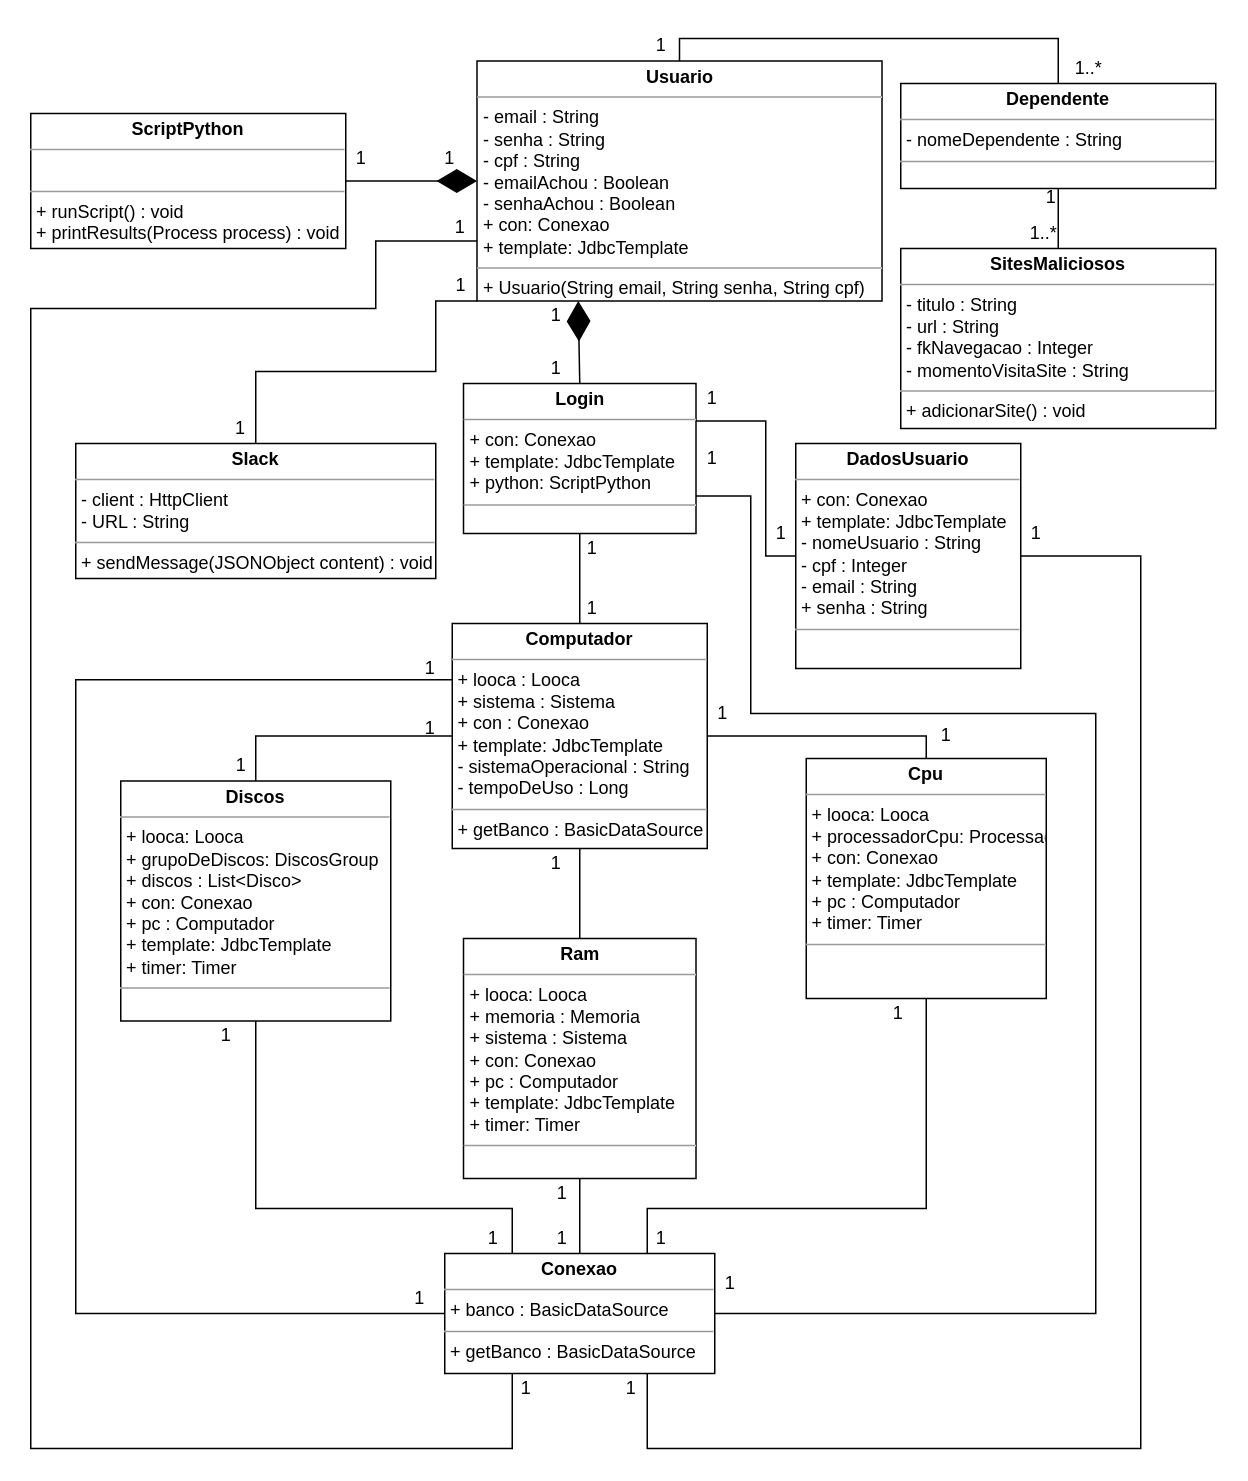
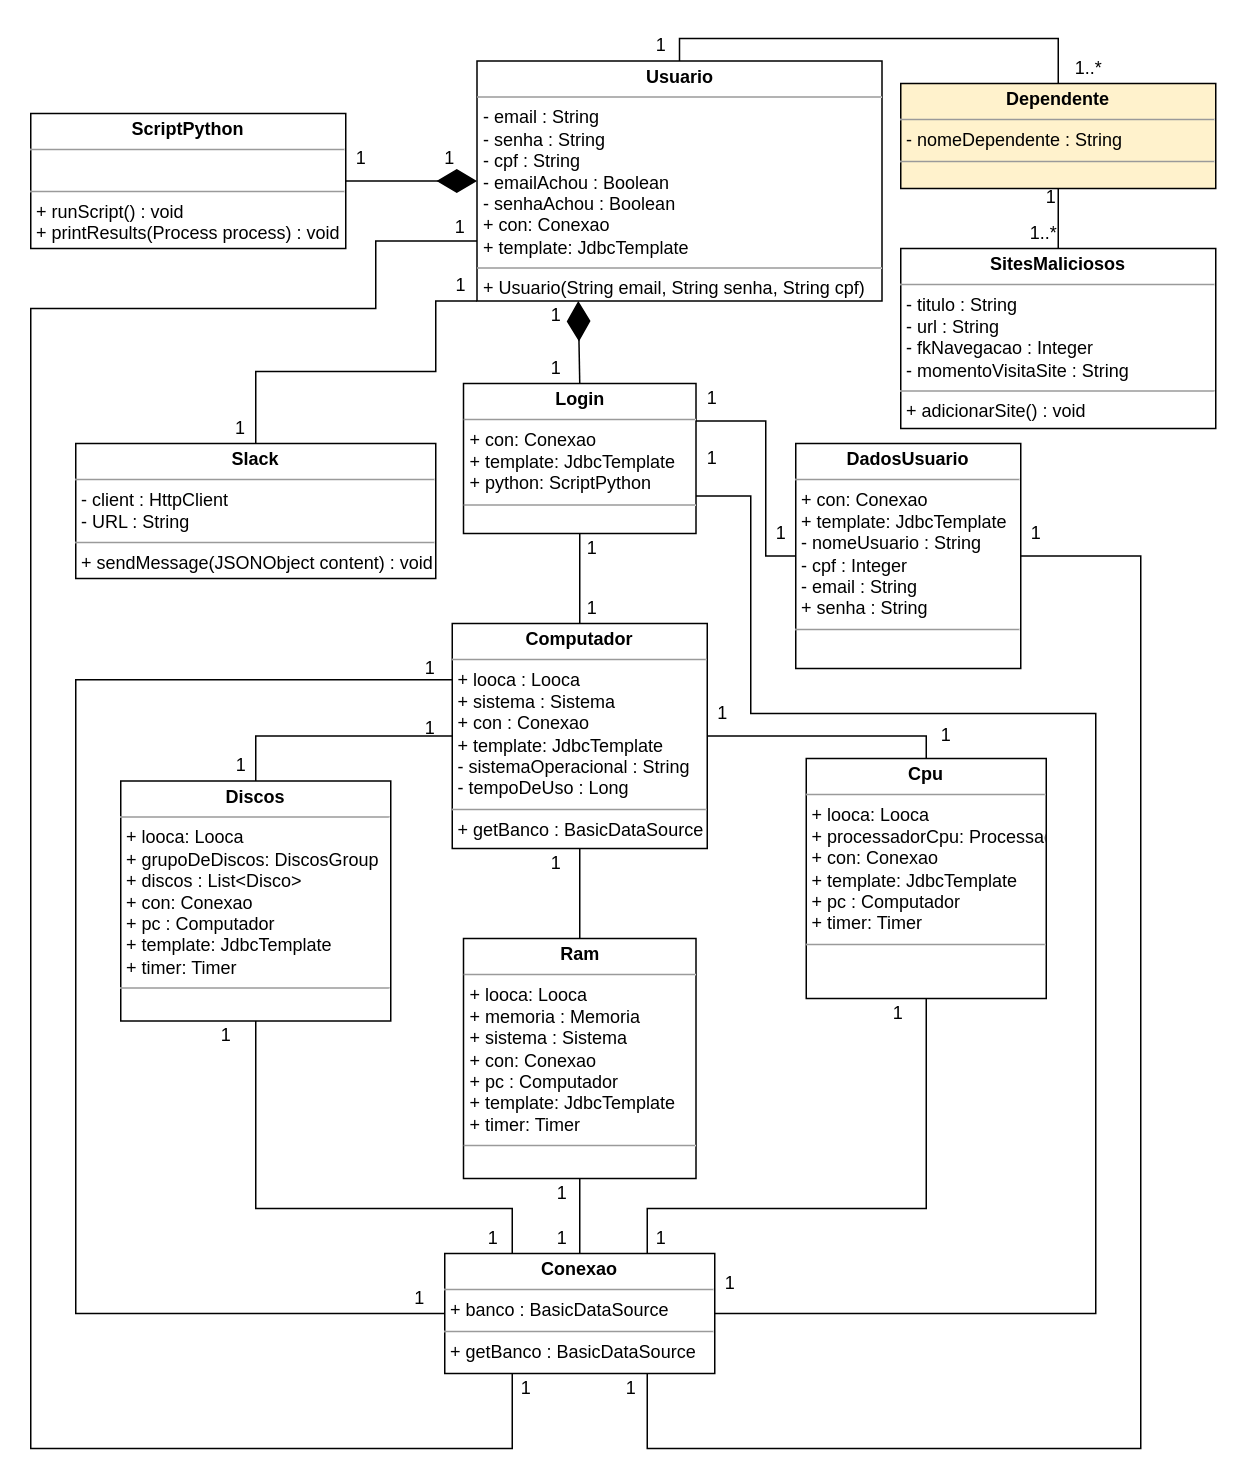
node "Dependente - nomeDependente : String": fillcolor #ffffff -> #fff2cc
